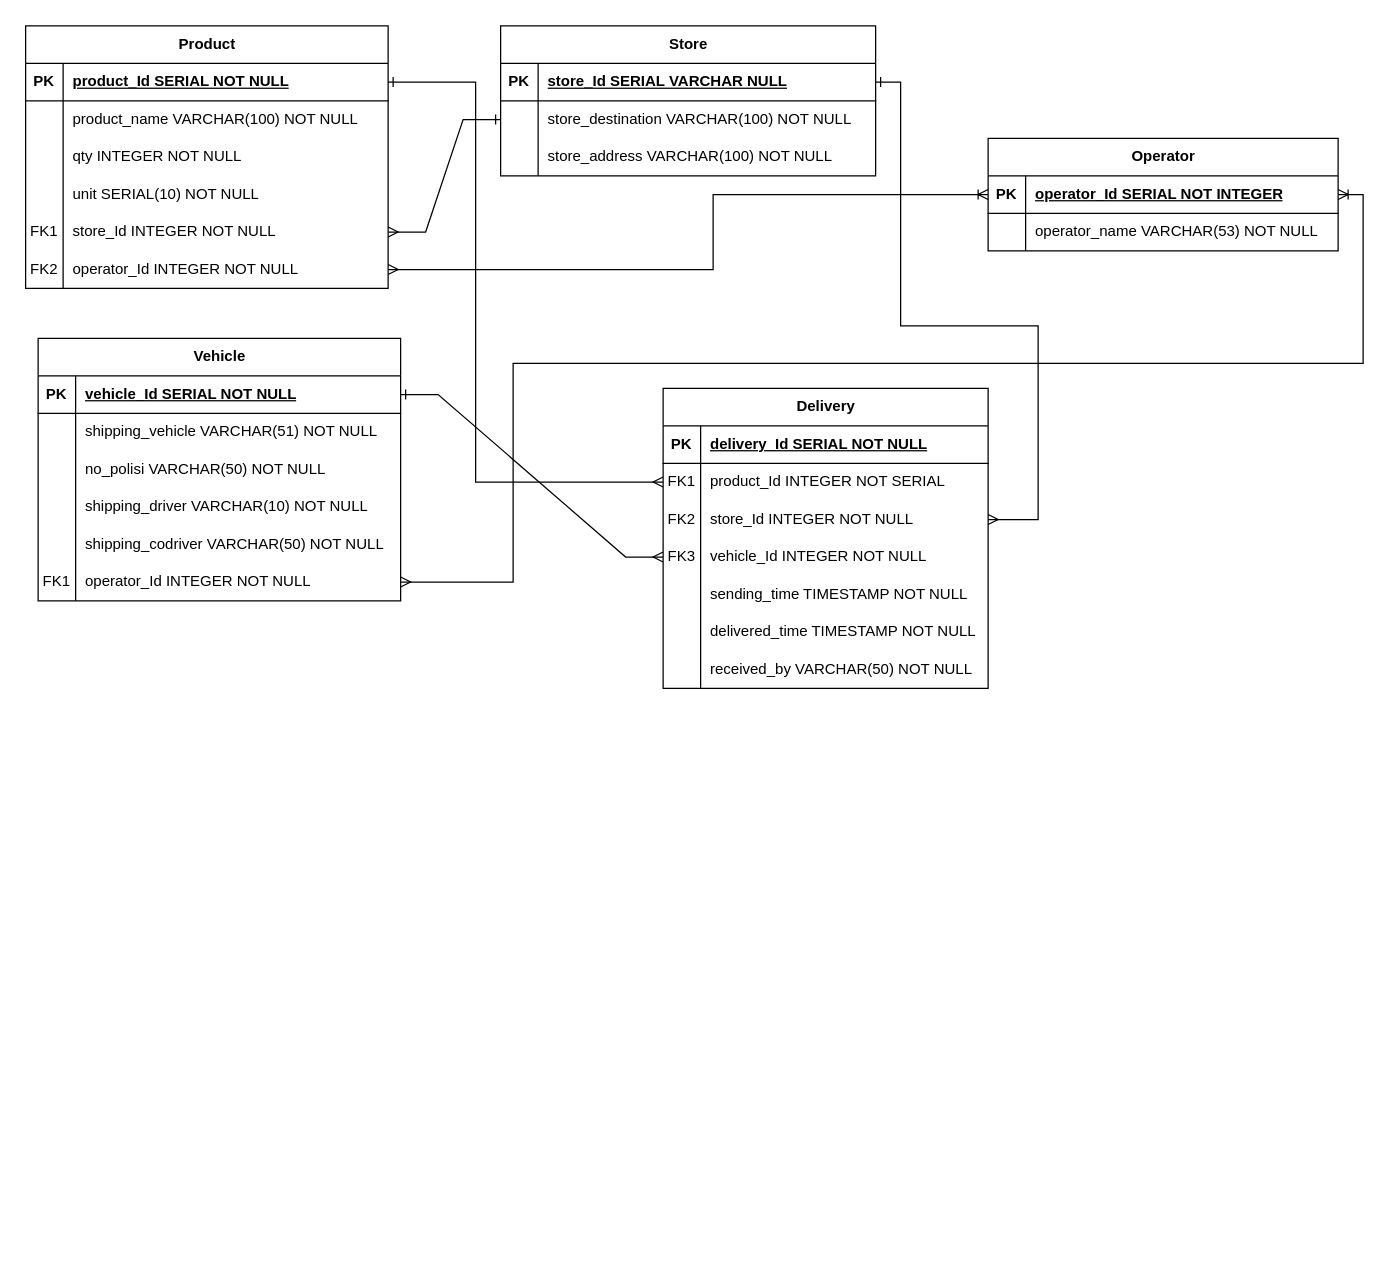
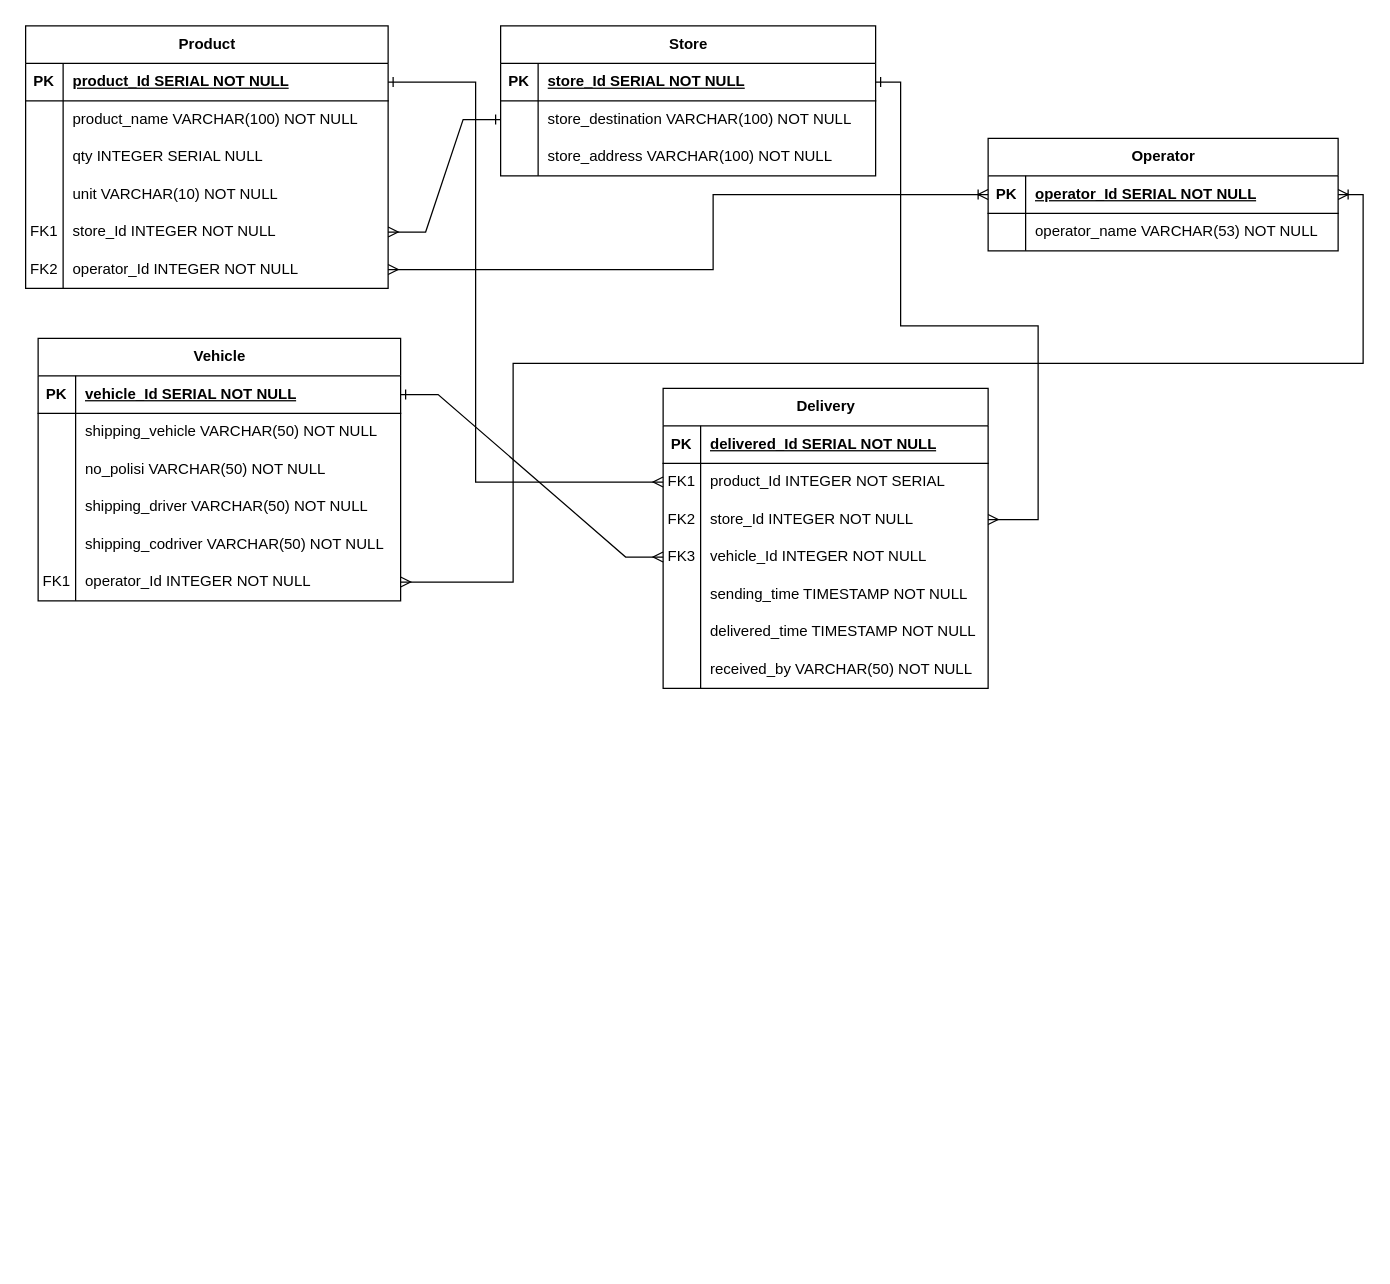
node "store_Id SERIAL VARCHAR NULL": label "store_Id SERIAL VARCHAR NULL" -> "store_Id SERIAL NOT NULL"
node "qty INTEGER NOT NULL": label "qty INTEGER NOT NULL" -> "qty INTEGER SERIAL NULL"
node "unit SERIAL(10) NOT NULL": label "unit SERIAL(10) NOT NULL" -> "unit VARCHAR(10) NOT NULL"
node "operator_Id SERIAL NOT INTEGER": label "operator_Id SERIAL NOT INTEGER" -> "operator_Id SERIAL NOT NULL"
node "shipping_vehicle VARCHAR(51) NOT NULL": label "shipping_vehicle VARCHAR(51) NOT NULL" -> "shipping_vehicle VARCHAR(50) NOT NULL"
node "delivery_Id SERIAL NOT NULL": label "delivery_Id SERIAL NOT NULL" -> "delivered_Id SERIAL NOT NULL"
node "shipping_driver VARCHAR(10) NOT NULL": label "shipping_driver VARCHAR(10) NOT NULL" -> "shipping_driver VARCHAR(50) NOT NULL"
